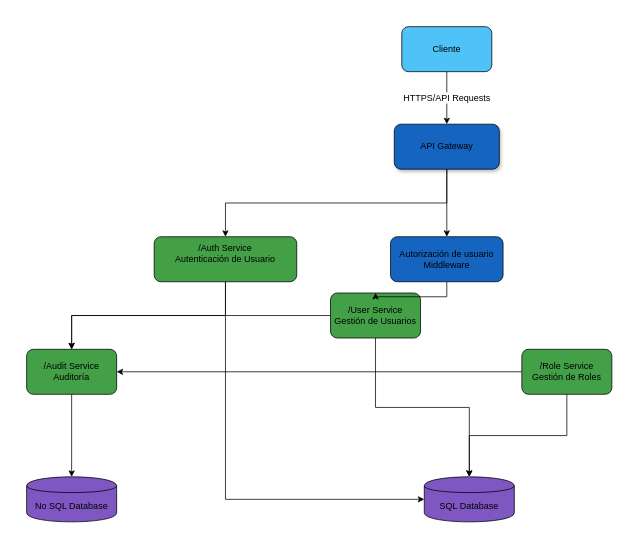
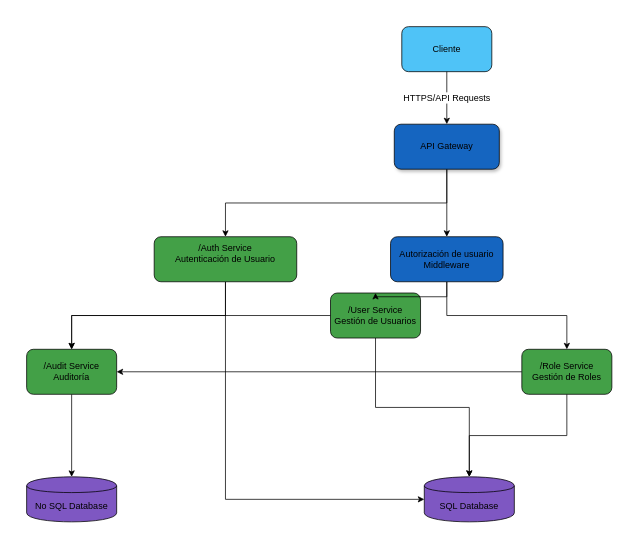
edge "Autorización de usuario Middleware" -> "/Role Service Gestión de Roles": added
